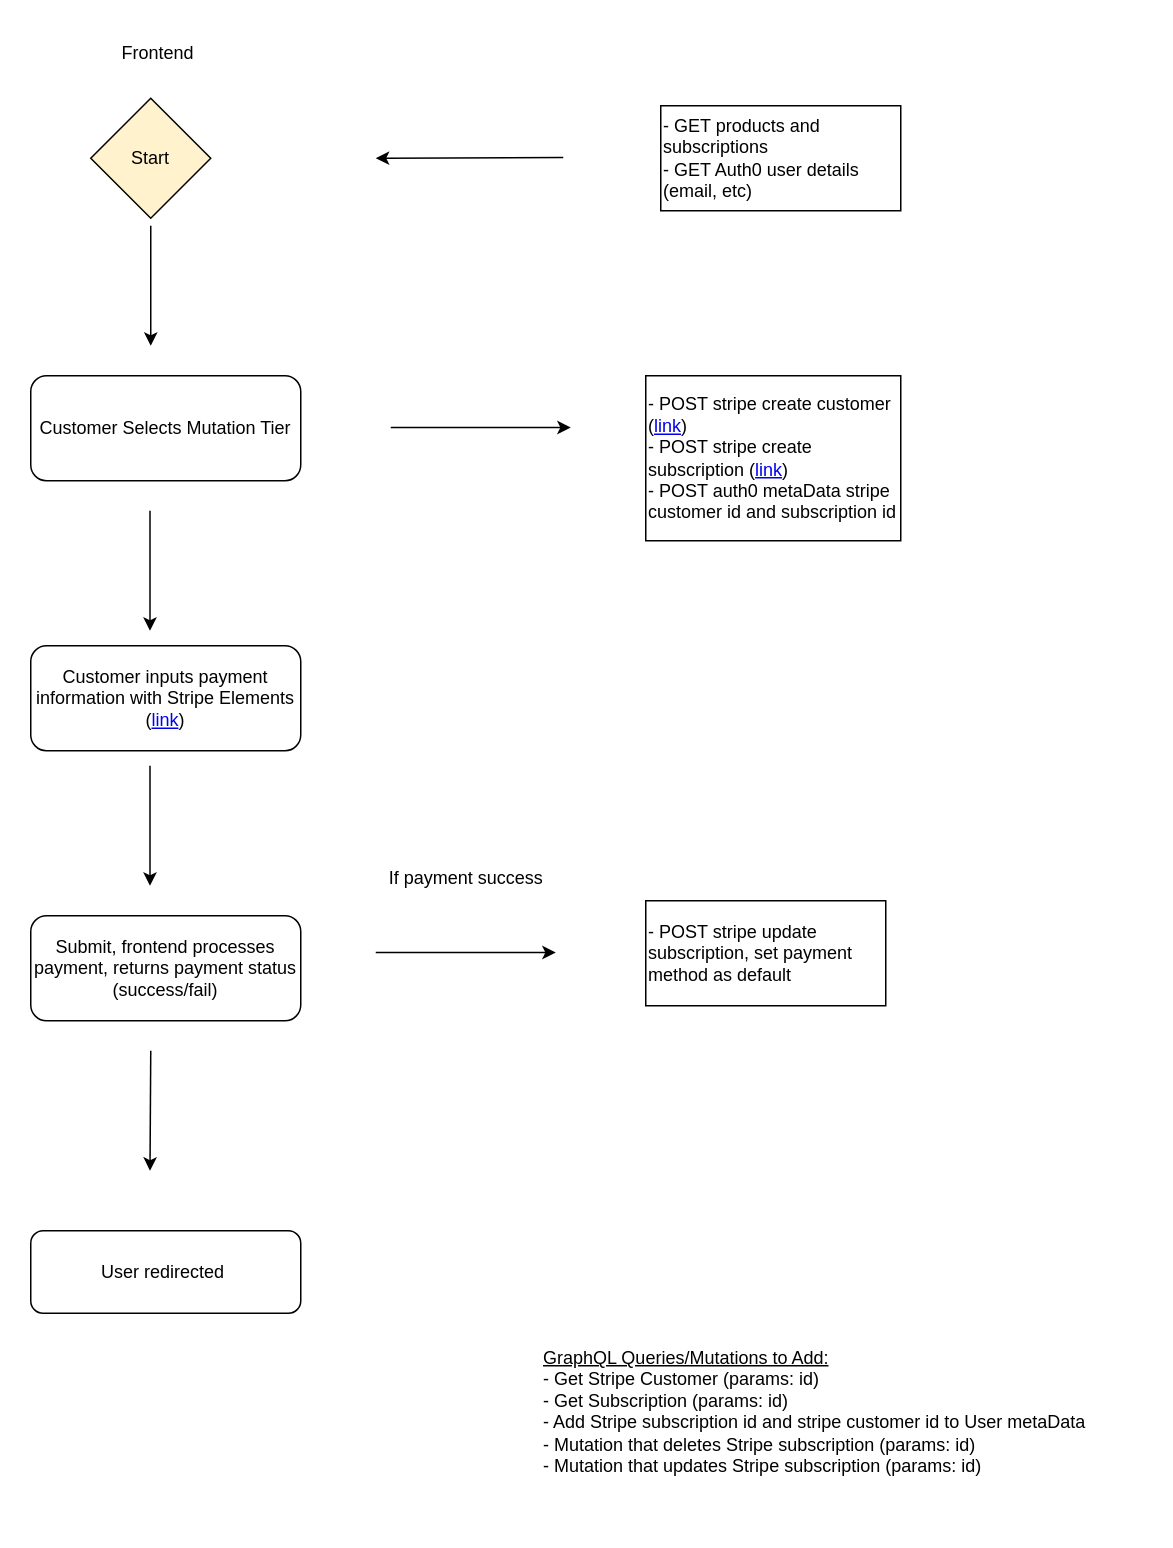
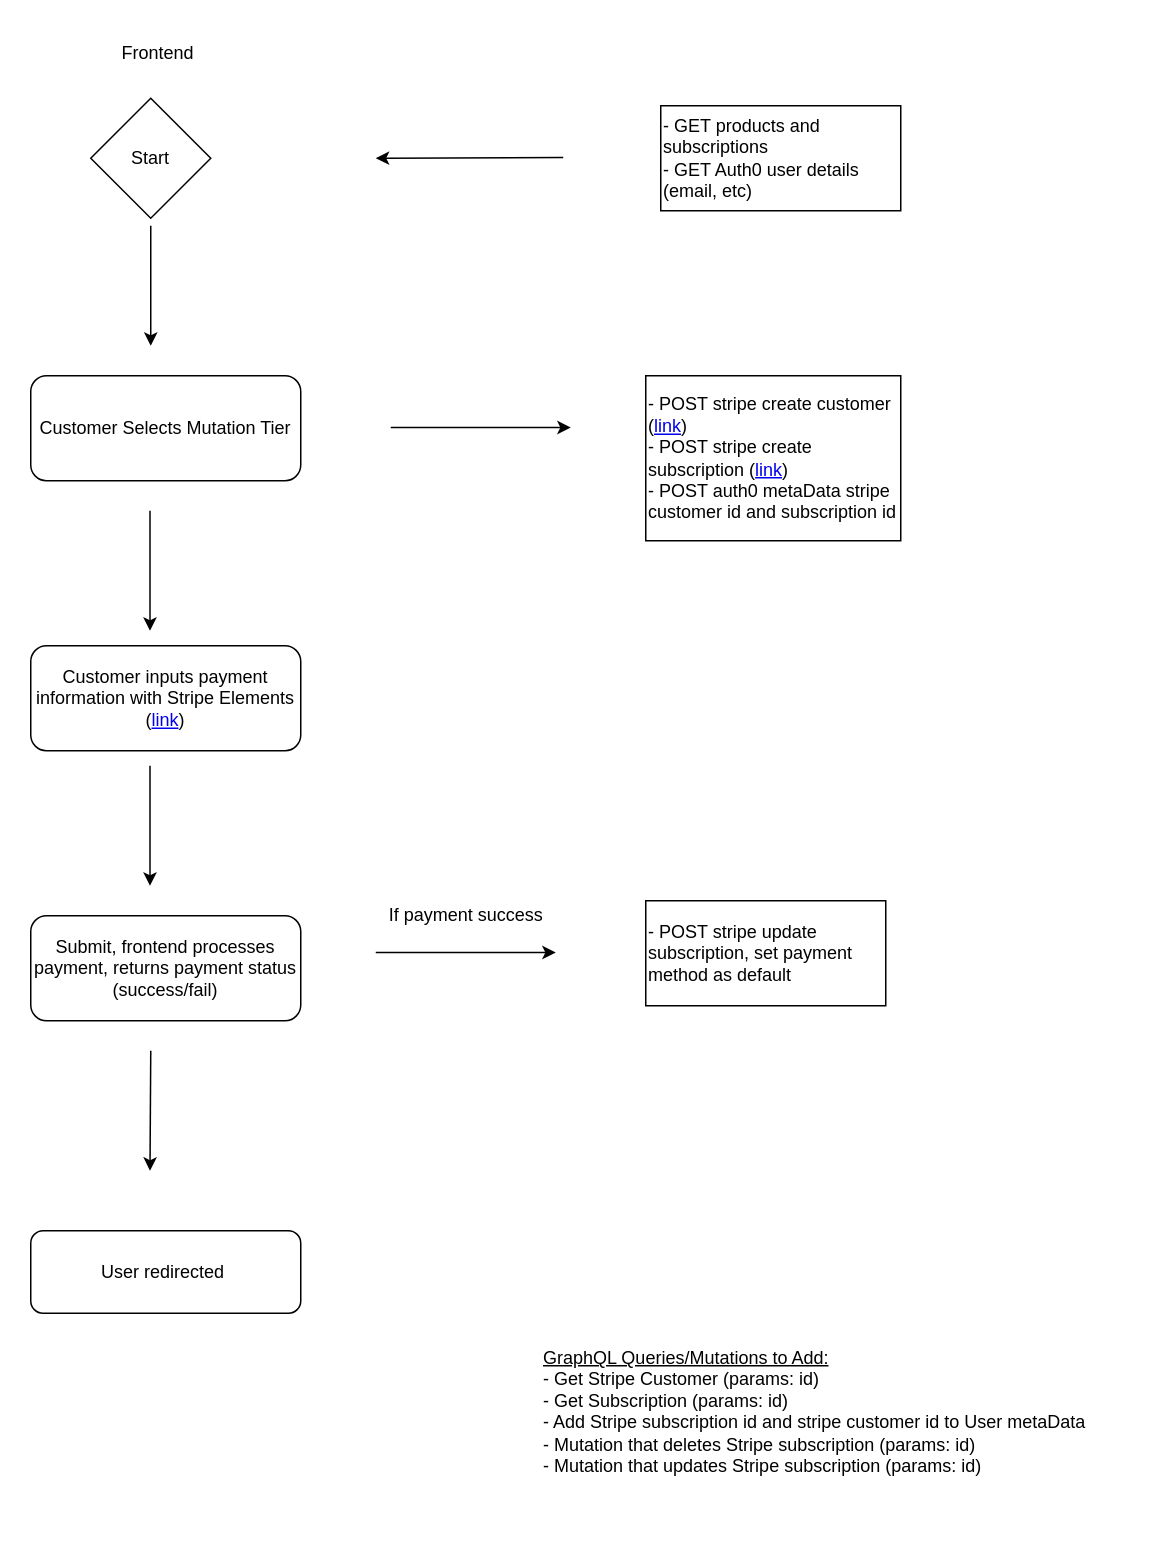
node "Start": fillcolor #fff2cc -> #ffffff
node "If payment success": moved (466, 878) -> (466, 916)
